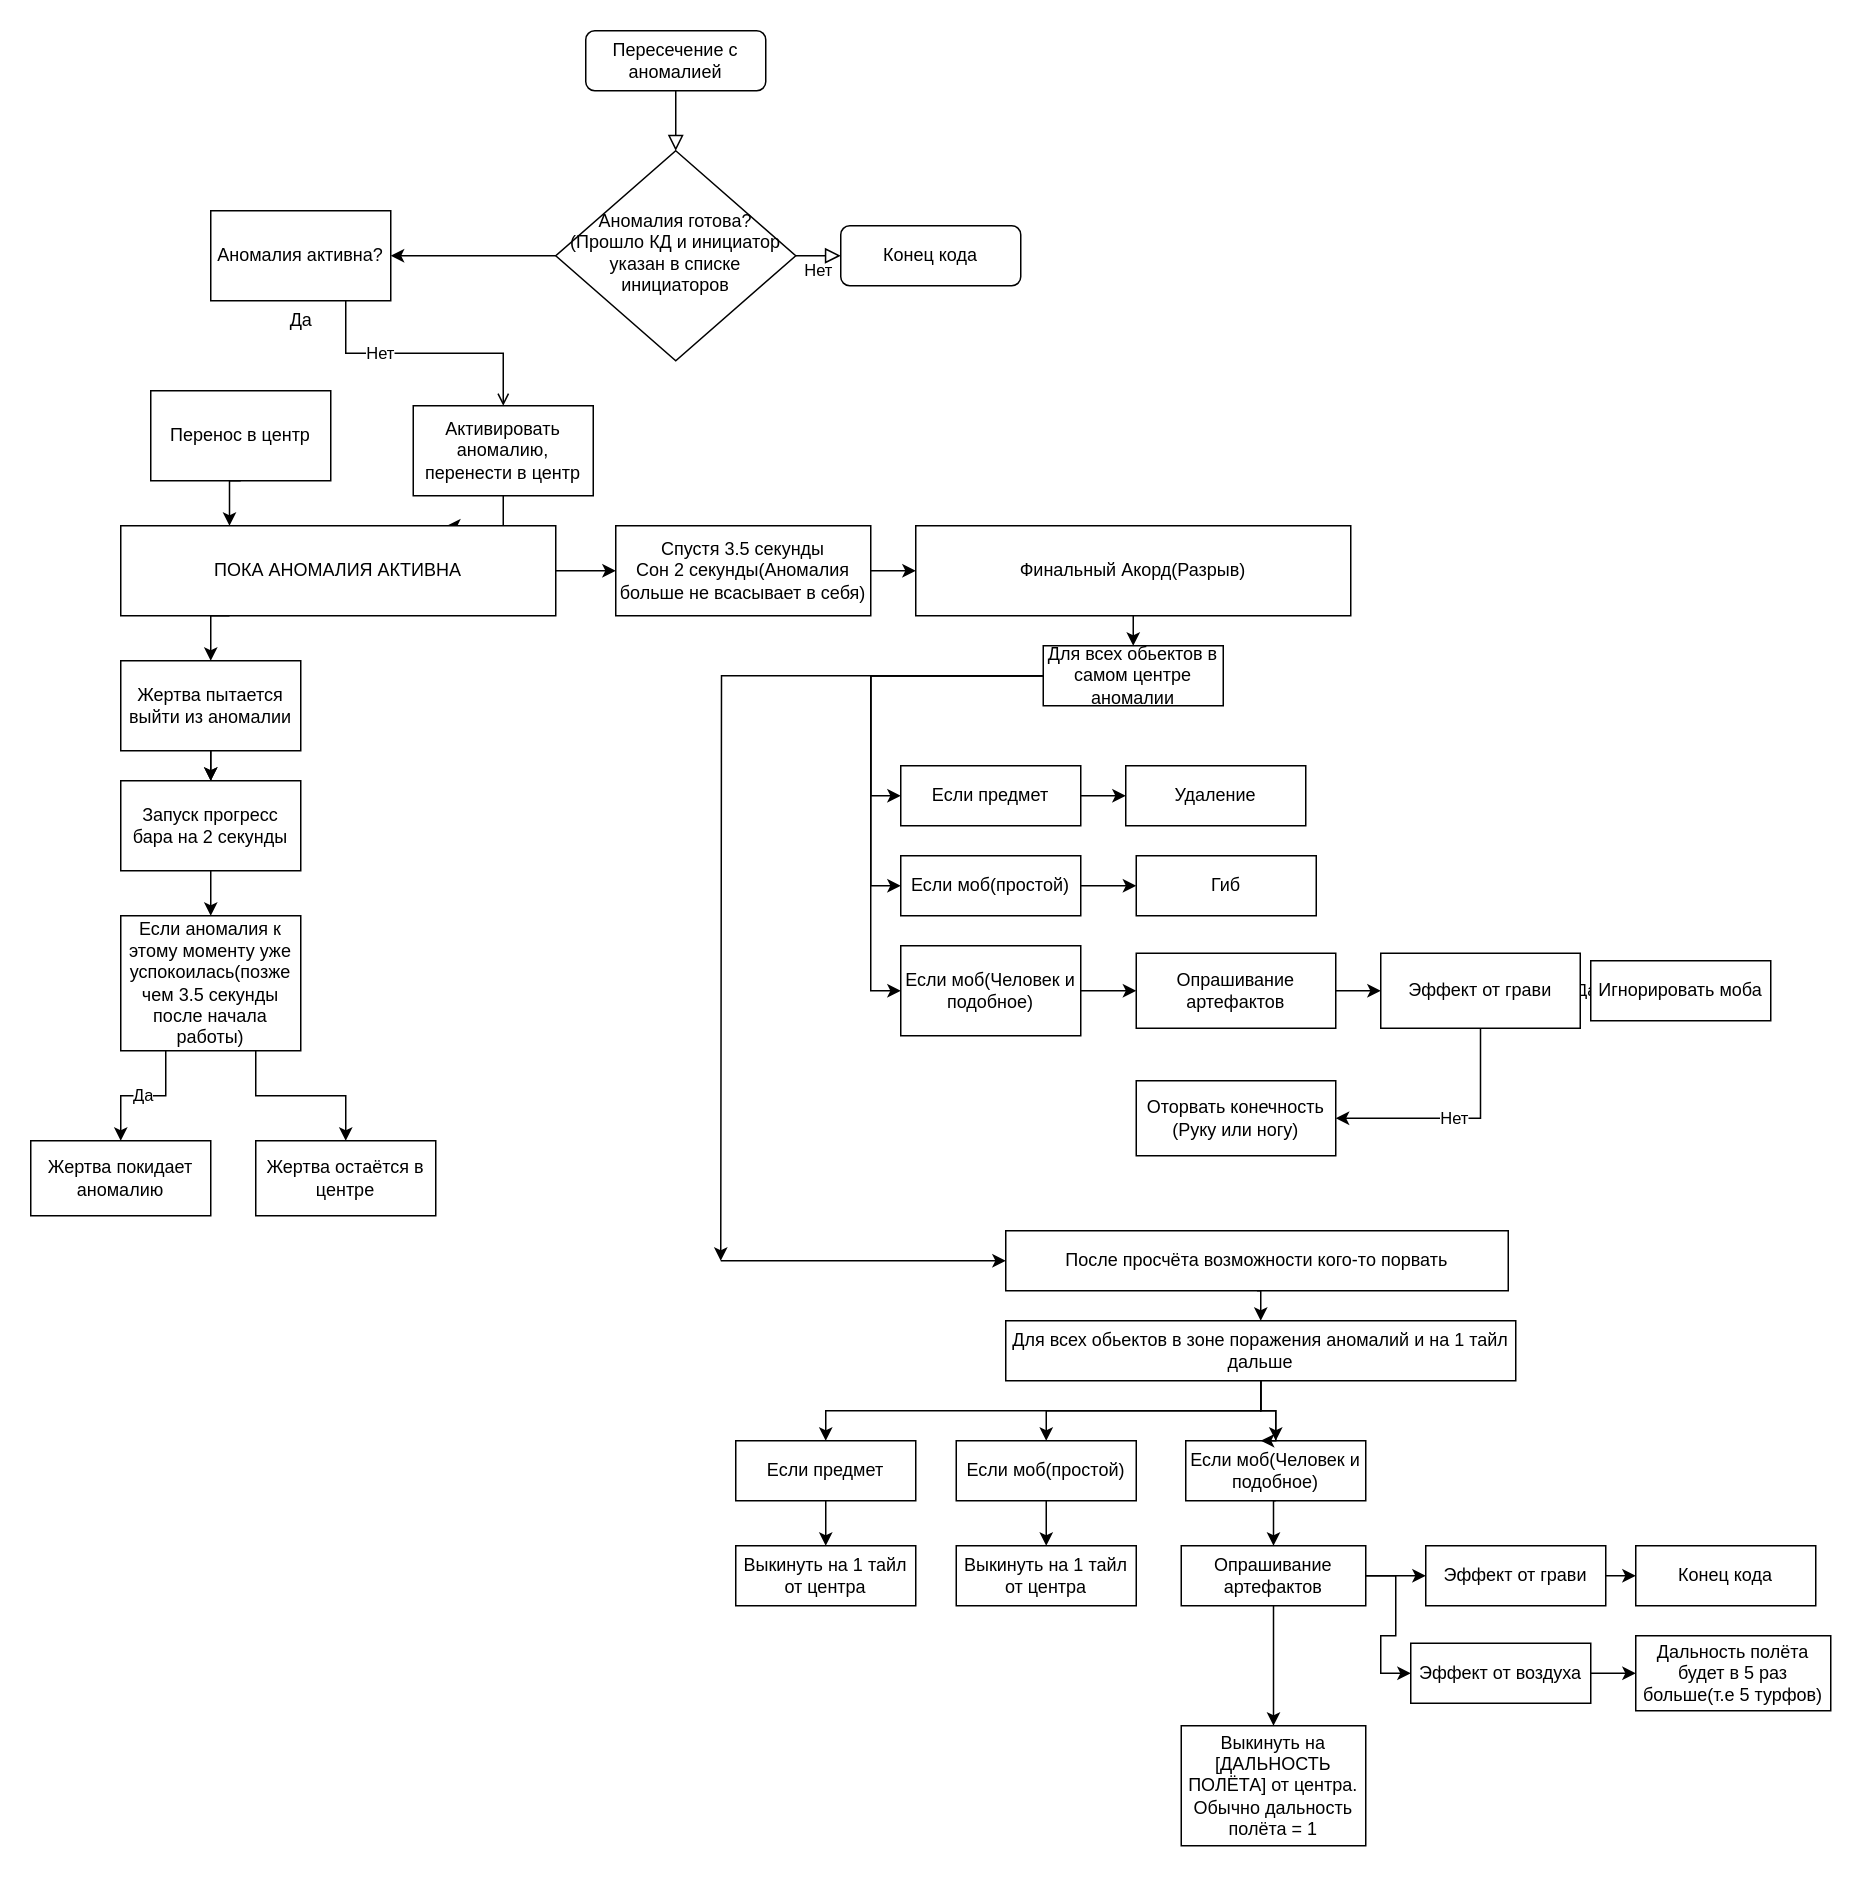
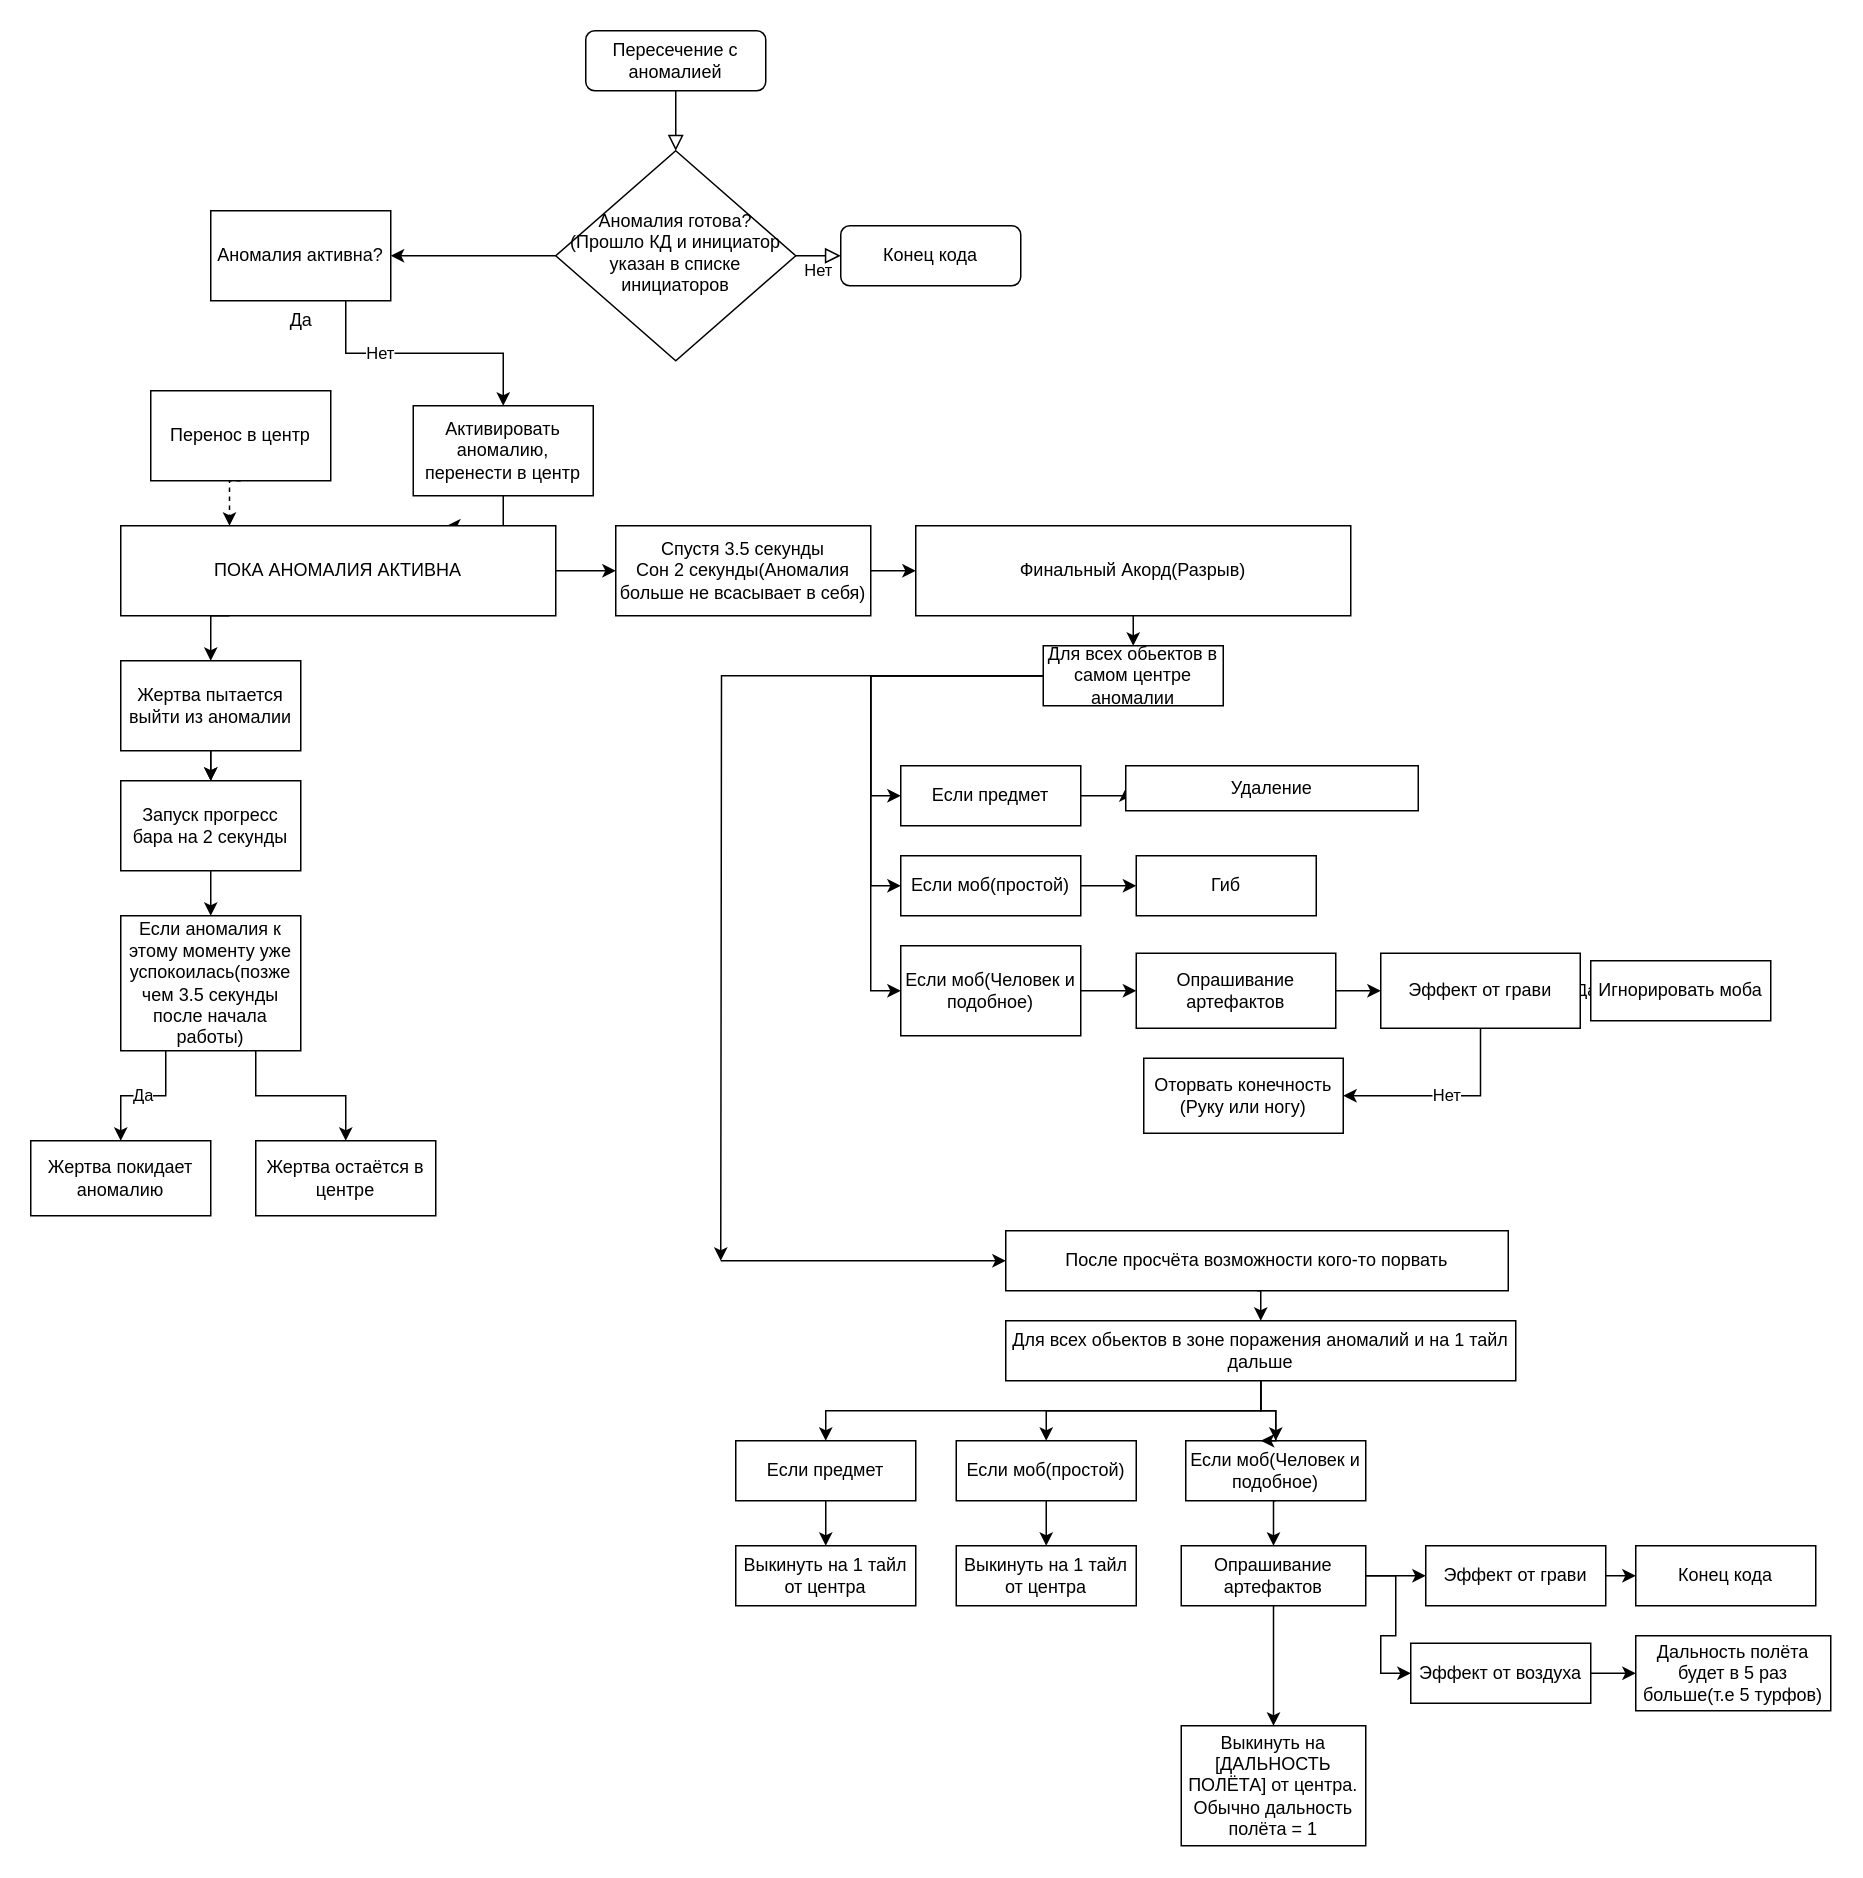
edge "Аномалия активна?" -> "Активировать аномалию, перенести в центр": arrowhead open -> classic
edge "Перенос в центр" -> "ПОКА АНОМАЛИЯ АКТИВНА": style solid -> dashed
node "Удаление": size 180x60 -> 293x45
node "Оторвать конечность (Руку или ногу)": moved (1236, 1118) -> (1244, 1096)
